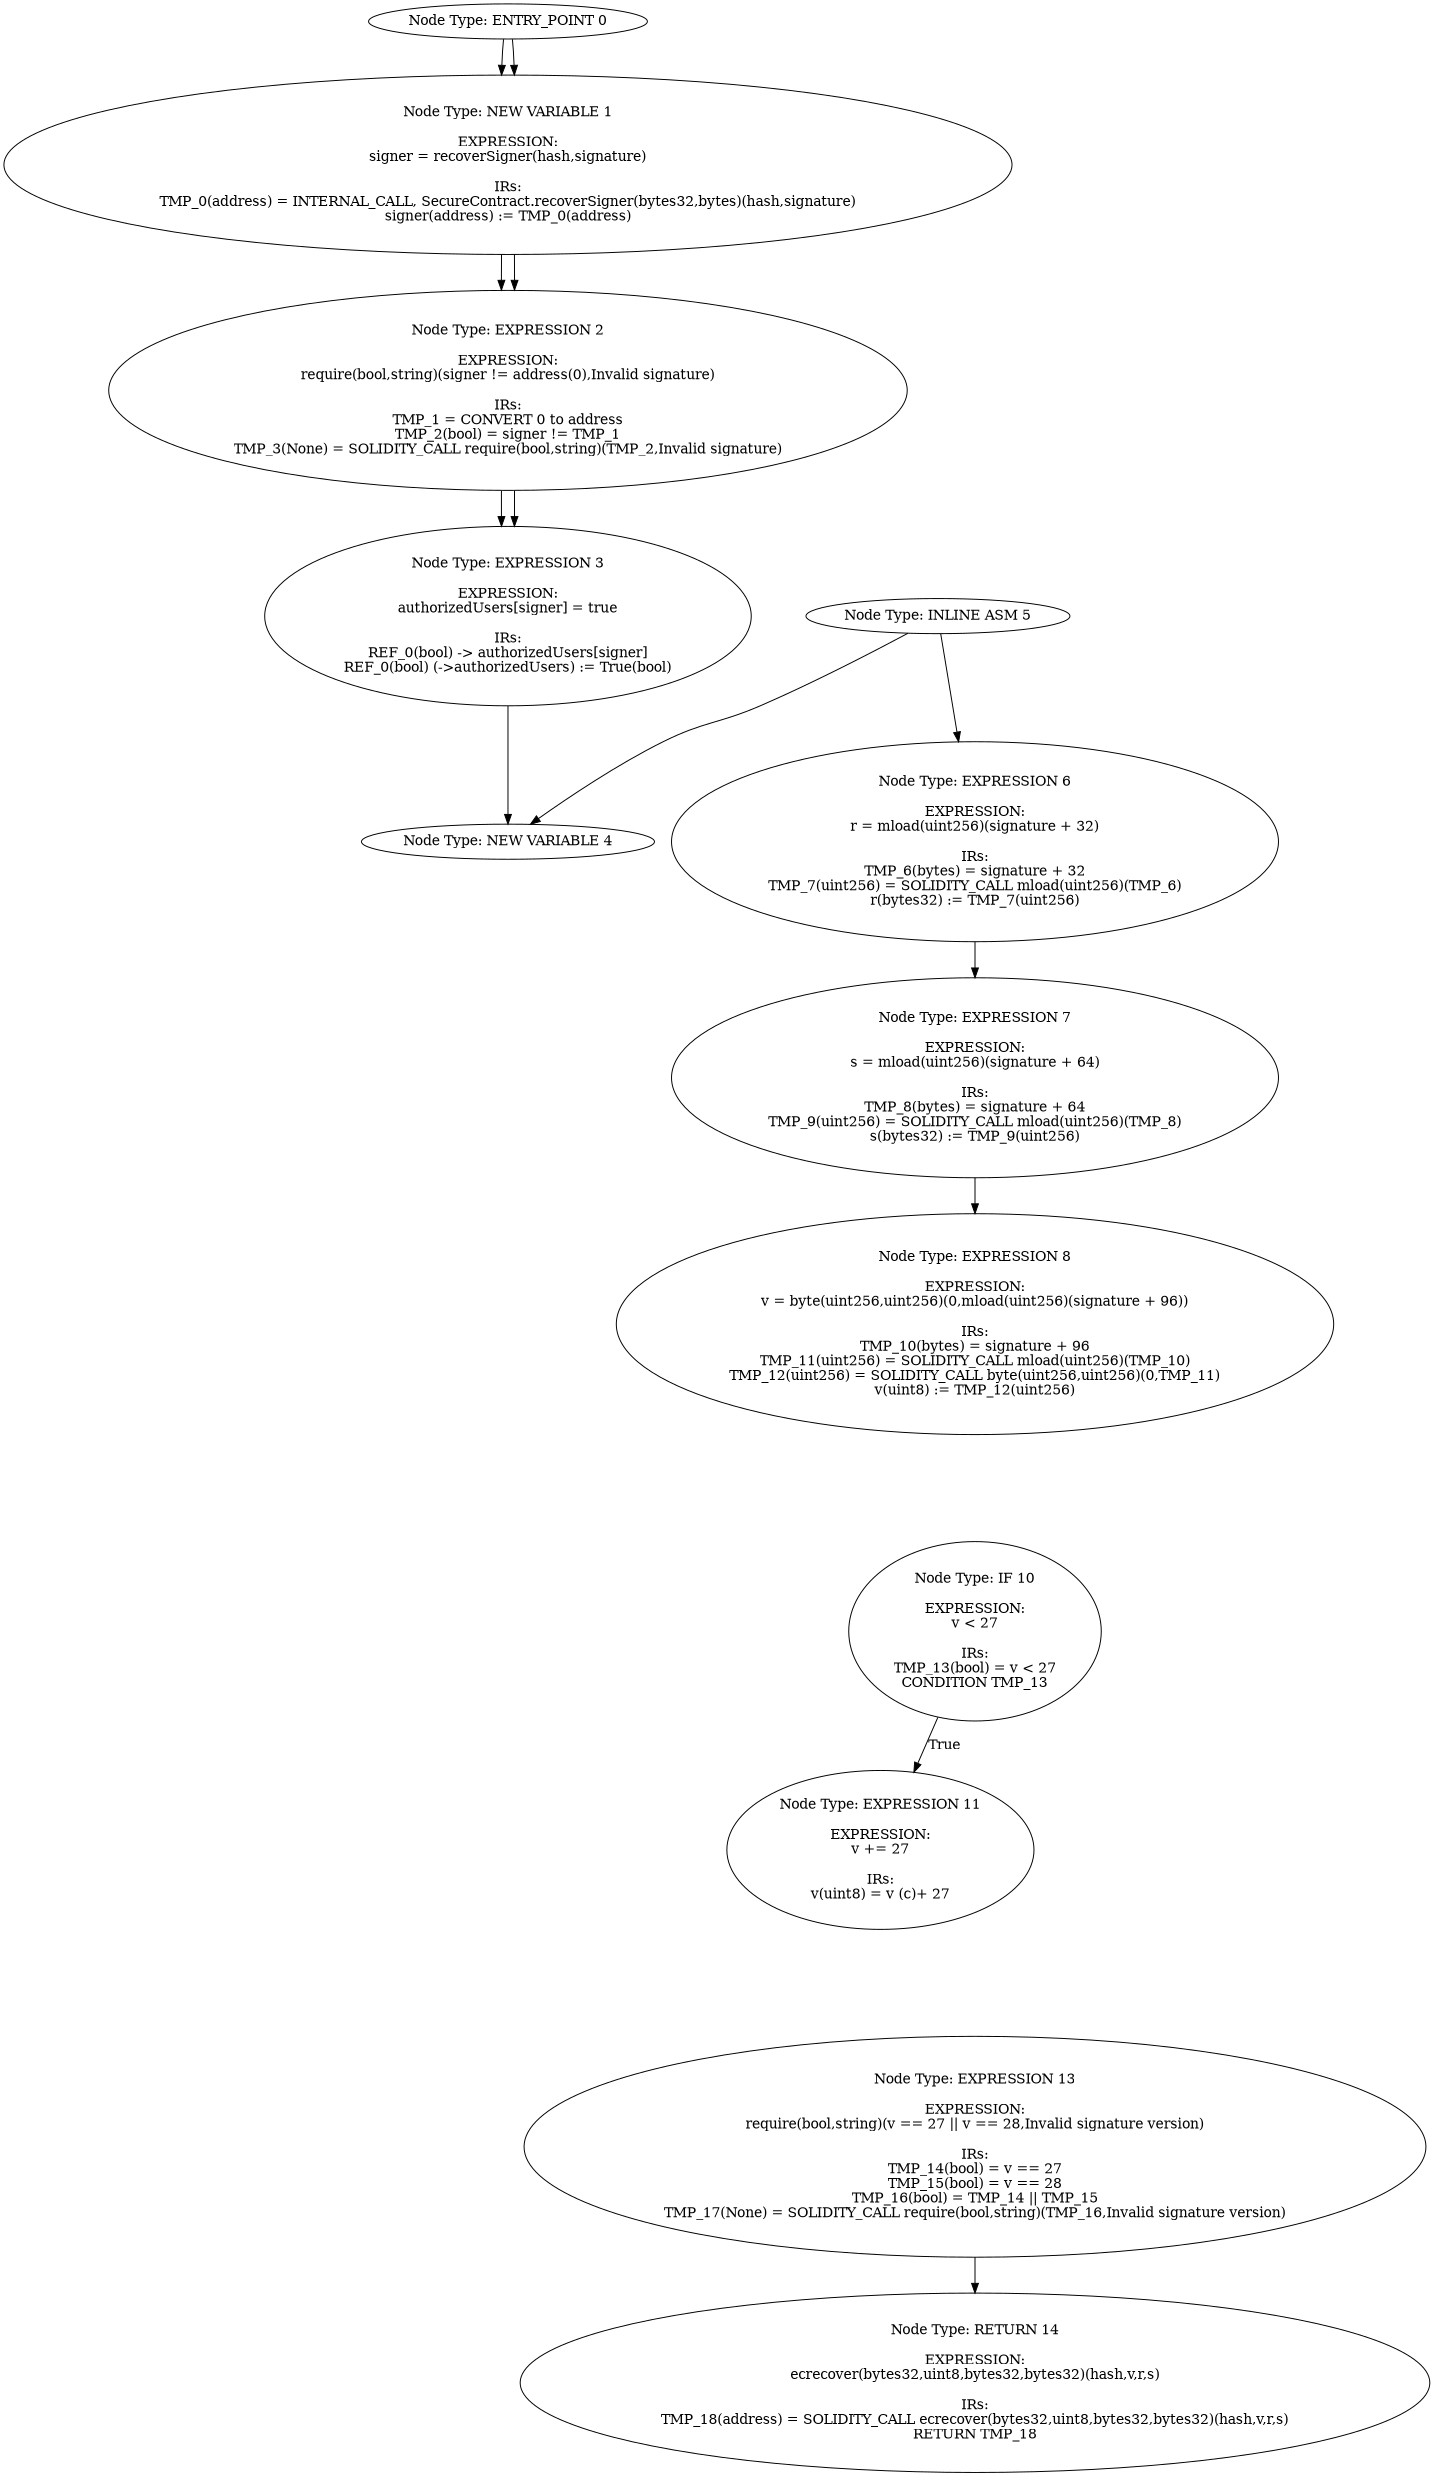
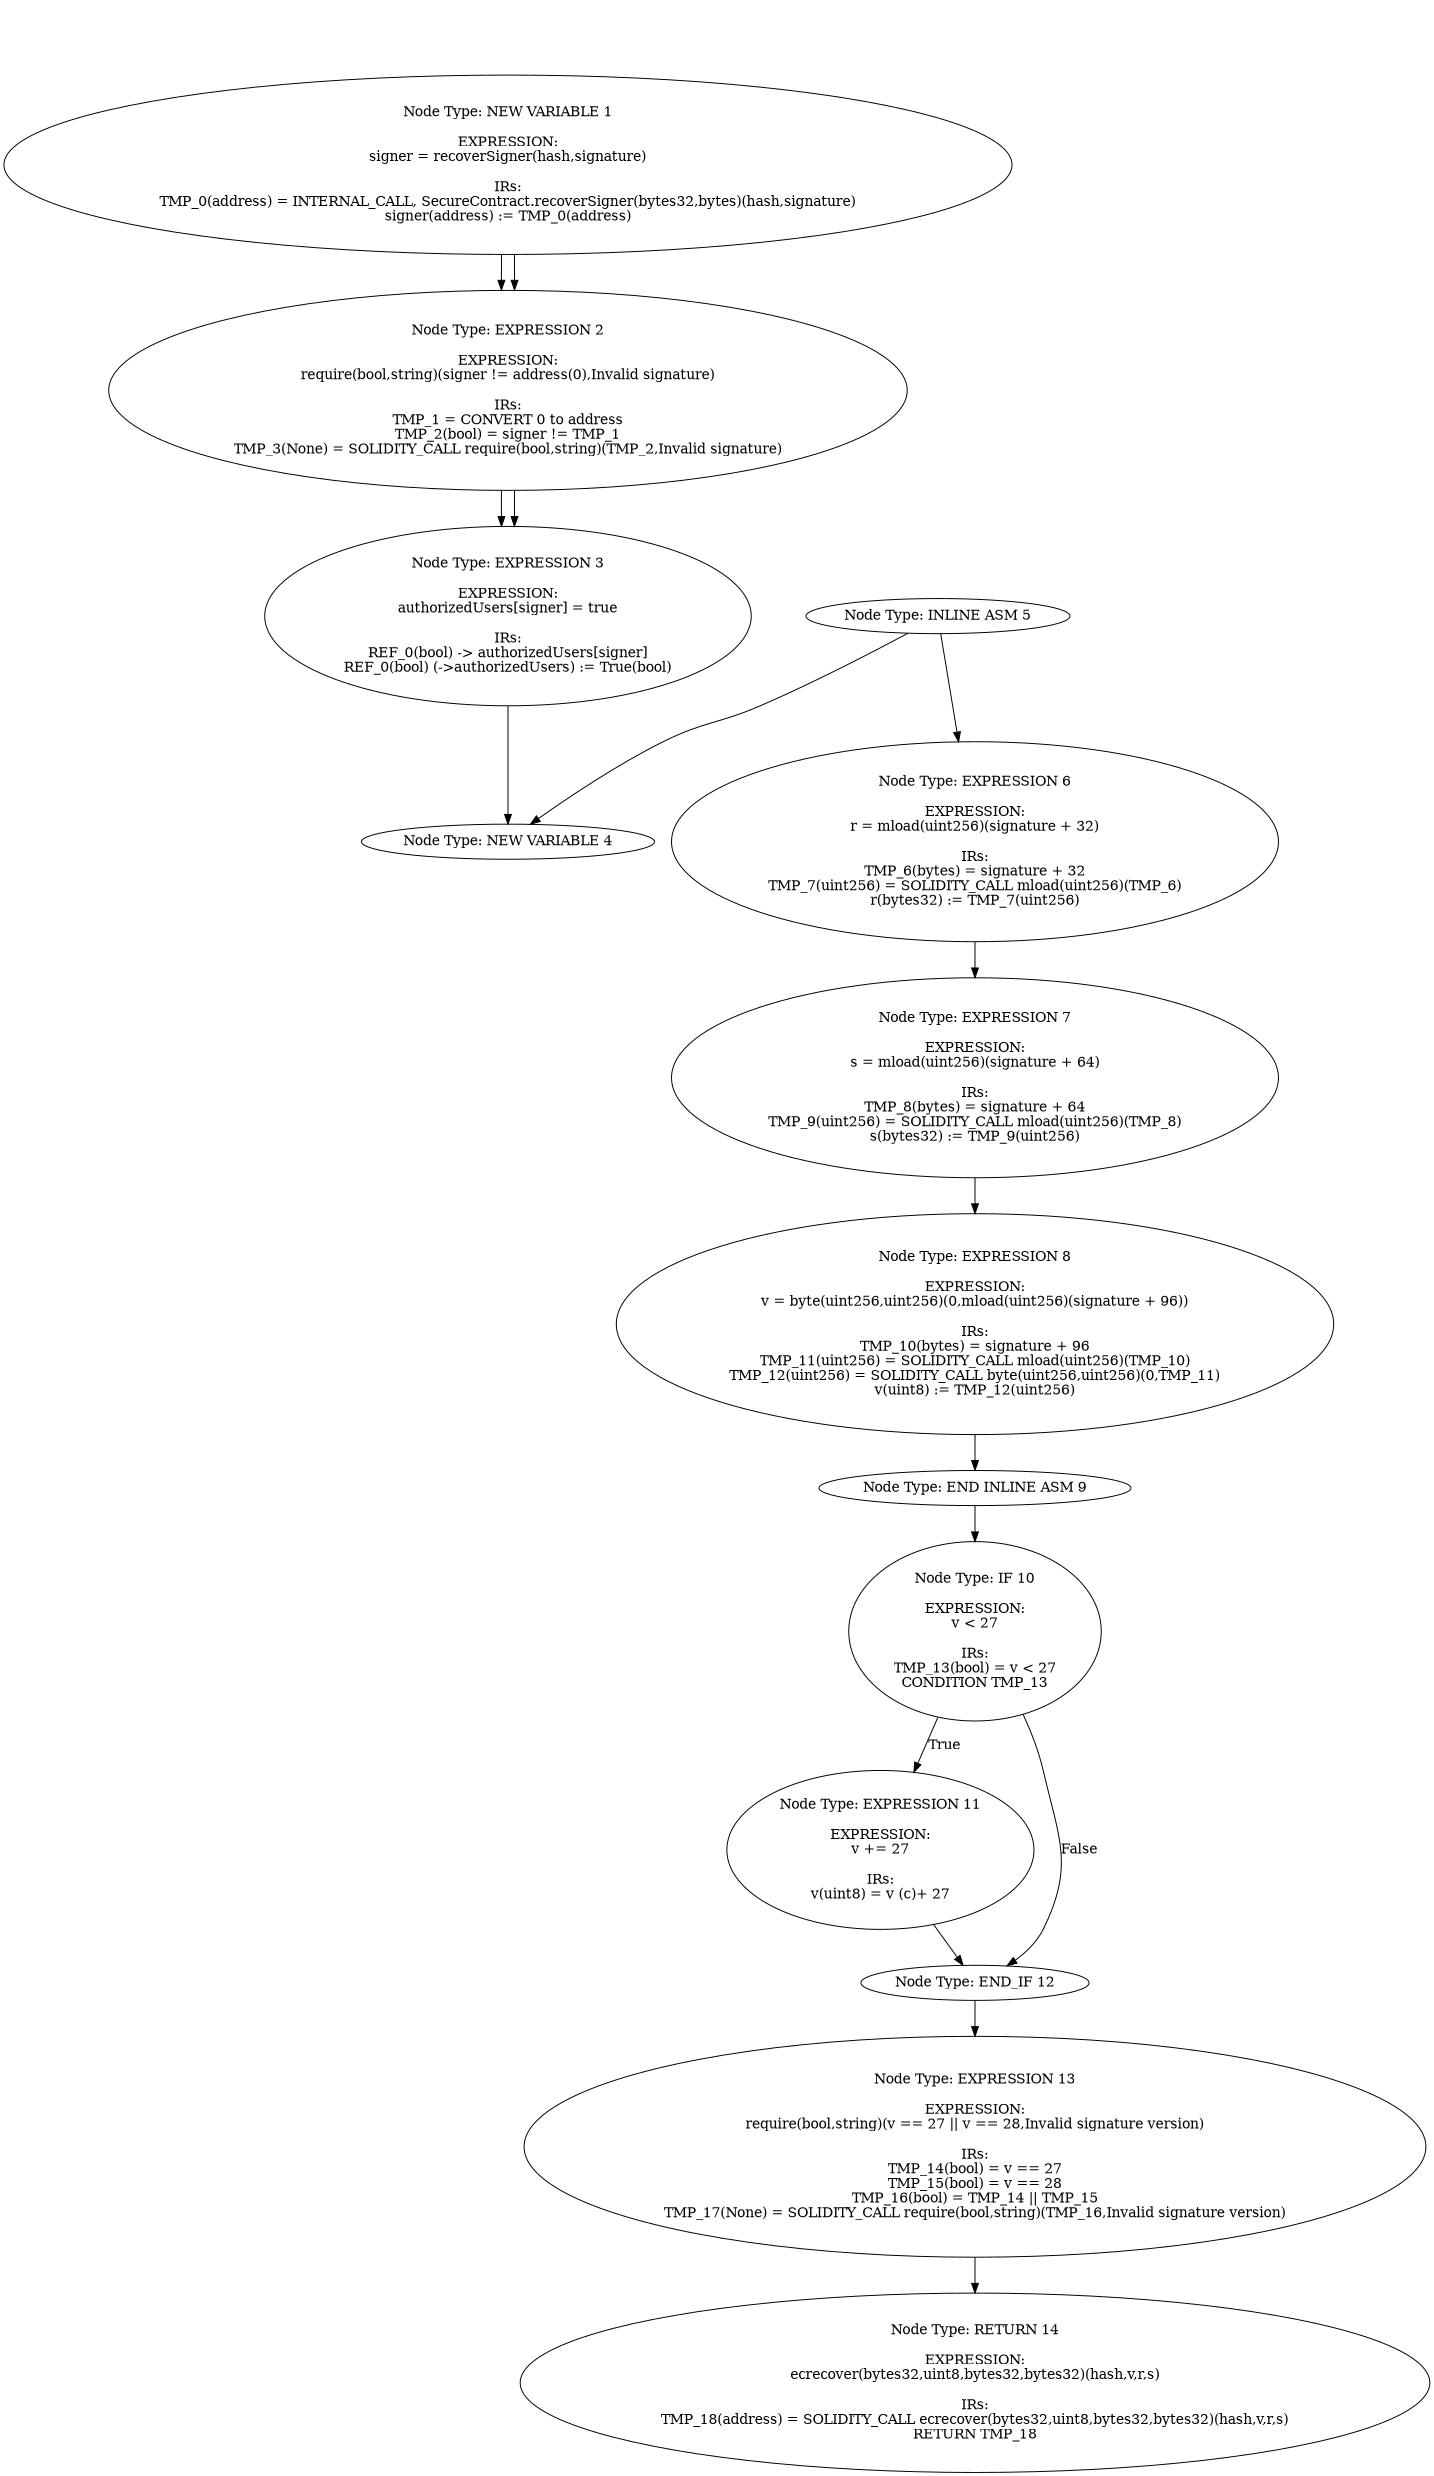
node "Node Type: ENTRY_POINT 0": removed
node "Node Type: END INLINE ASM 9": added
node "Node Type: END_IF 12": added
